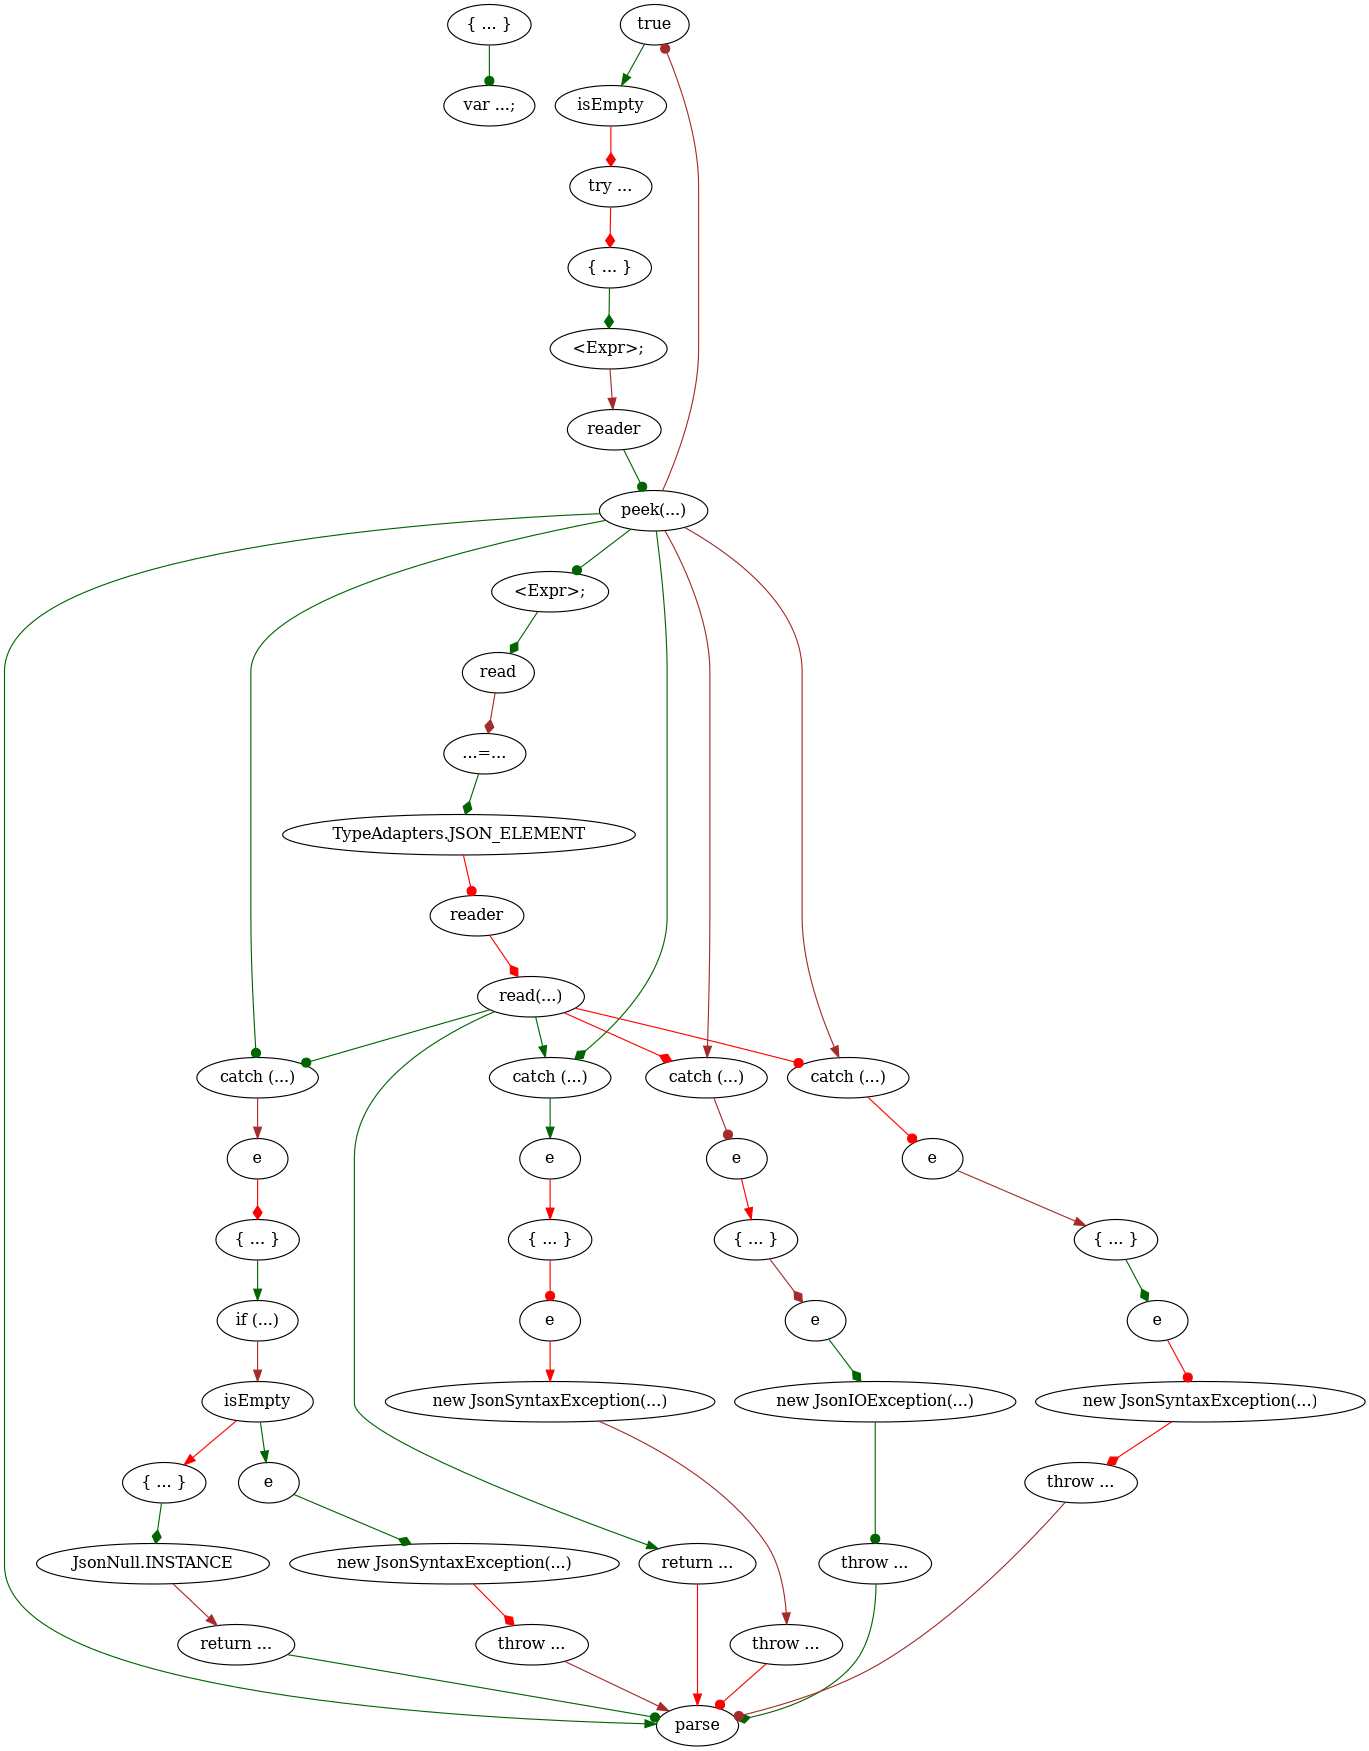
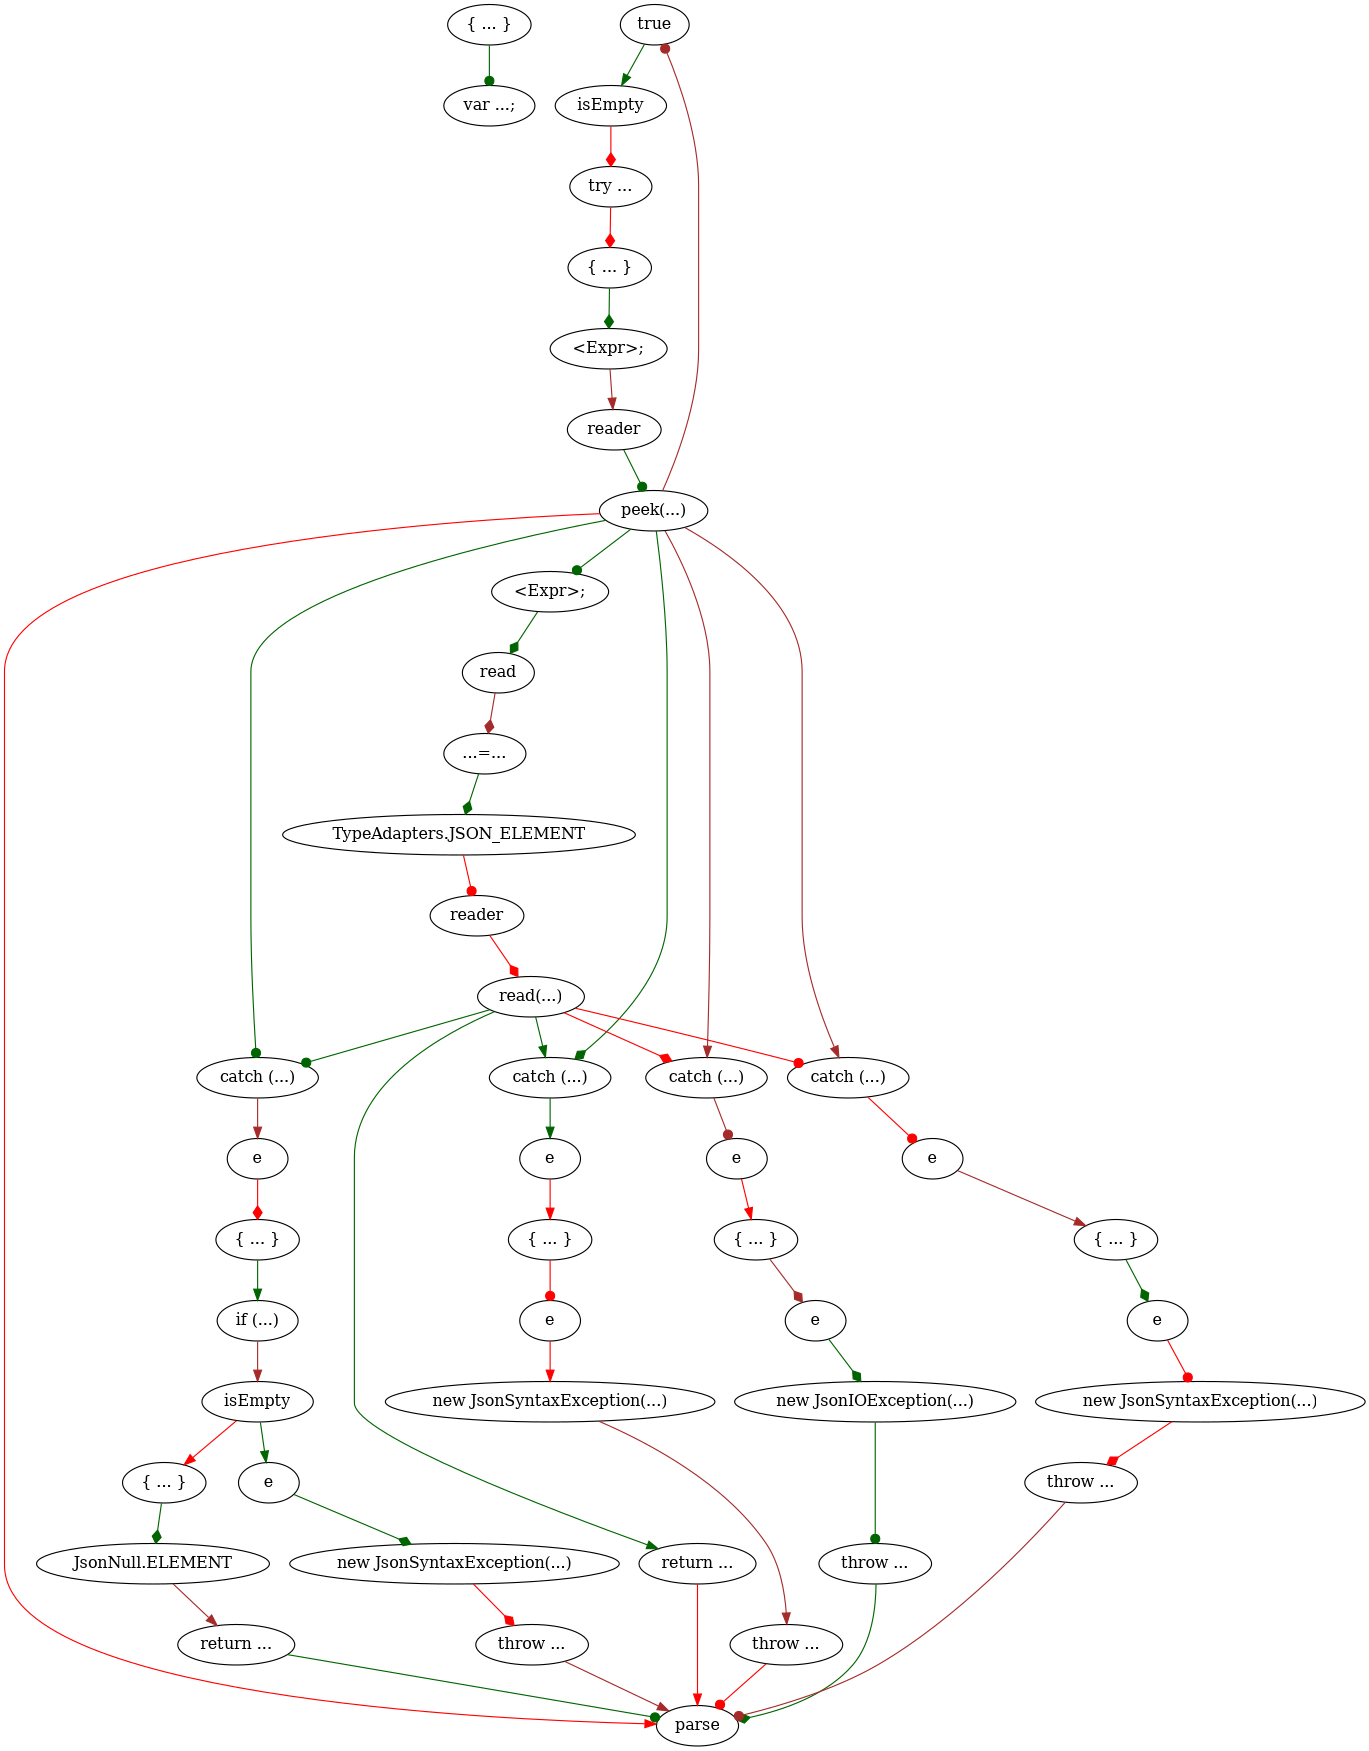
edge "peek(...)" -> "parse": color darkgreen -> red
node "JsonNull.INSTANCE": label "JsonNull.INSTANCE" -> "JsonNull.ELEMENT"
